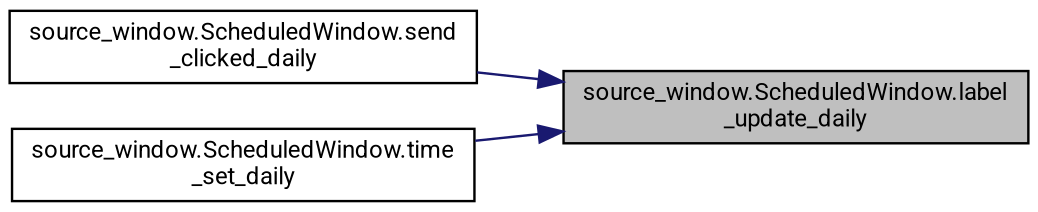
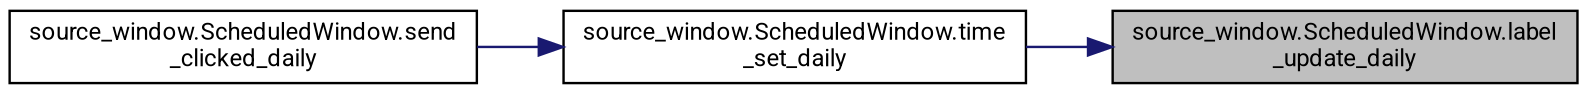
edge "source_window.ScheduledWindow.send _clicked_daily" -> "source_window.ScheduledWindow.label _update_daily": now "source_window.ScheduledWindow.send _clicked_daily" -> "source_window.ScheduledWindow.time _set_daily"
